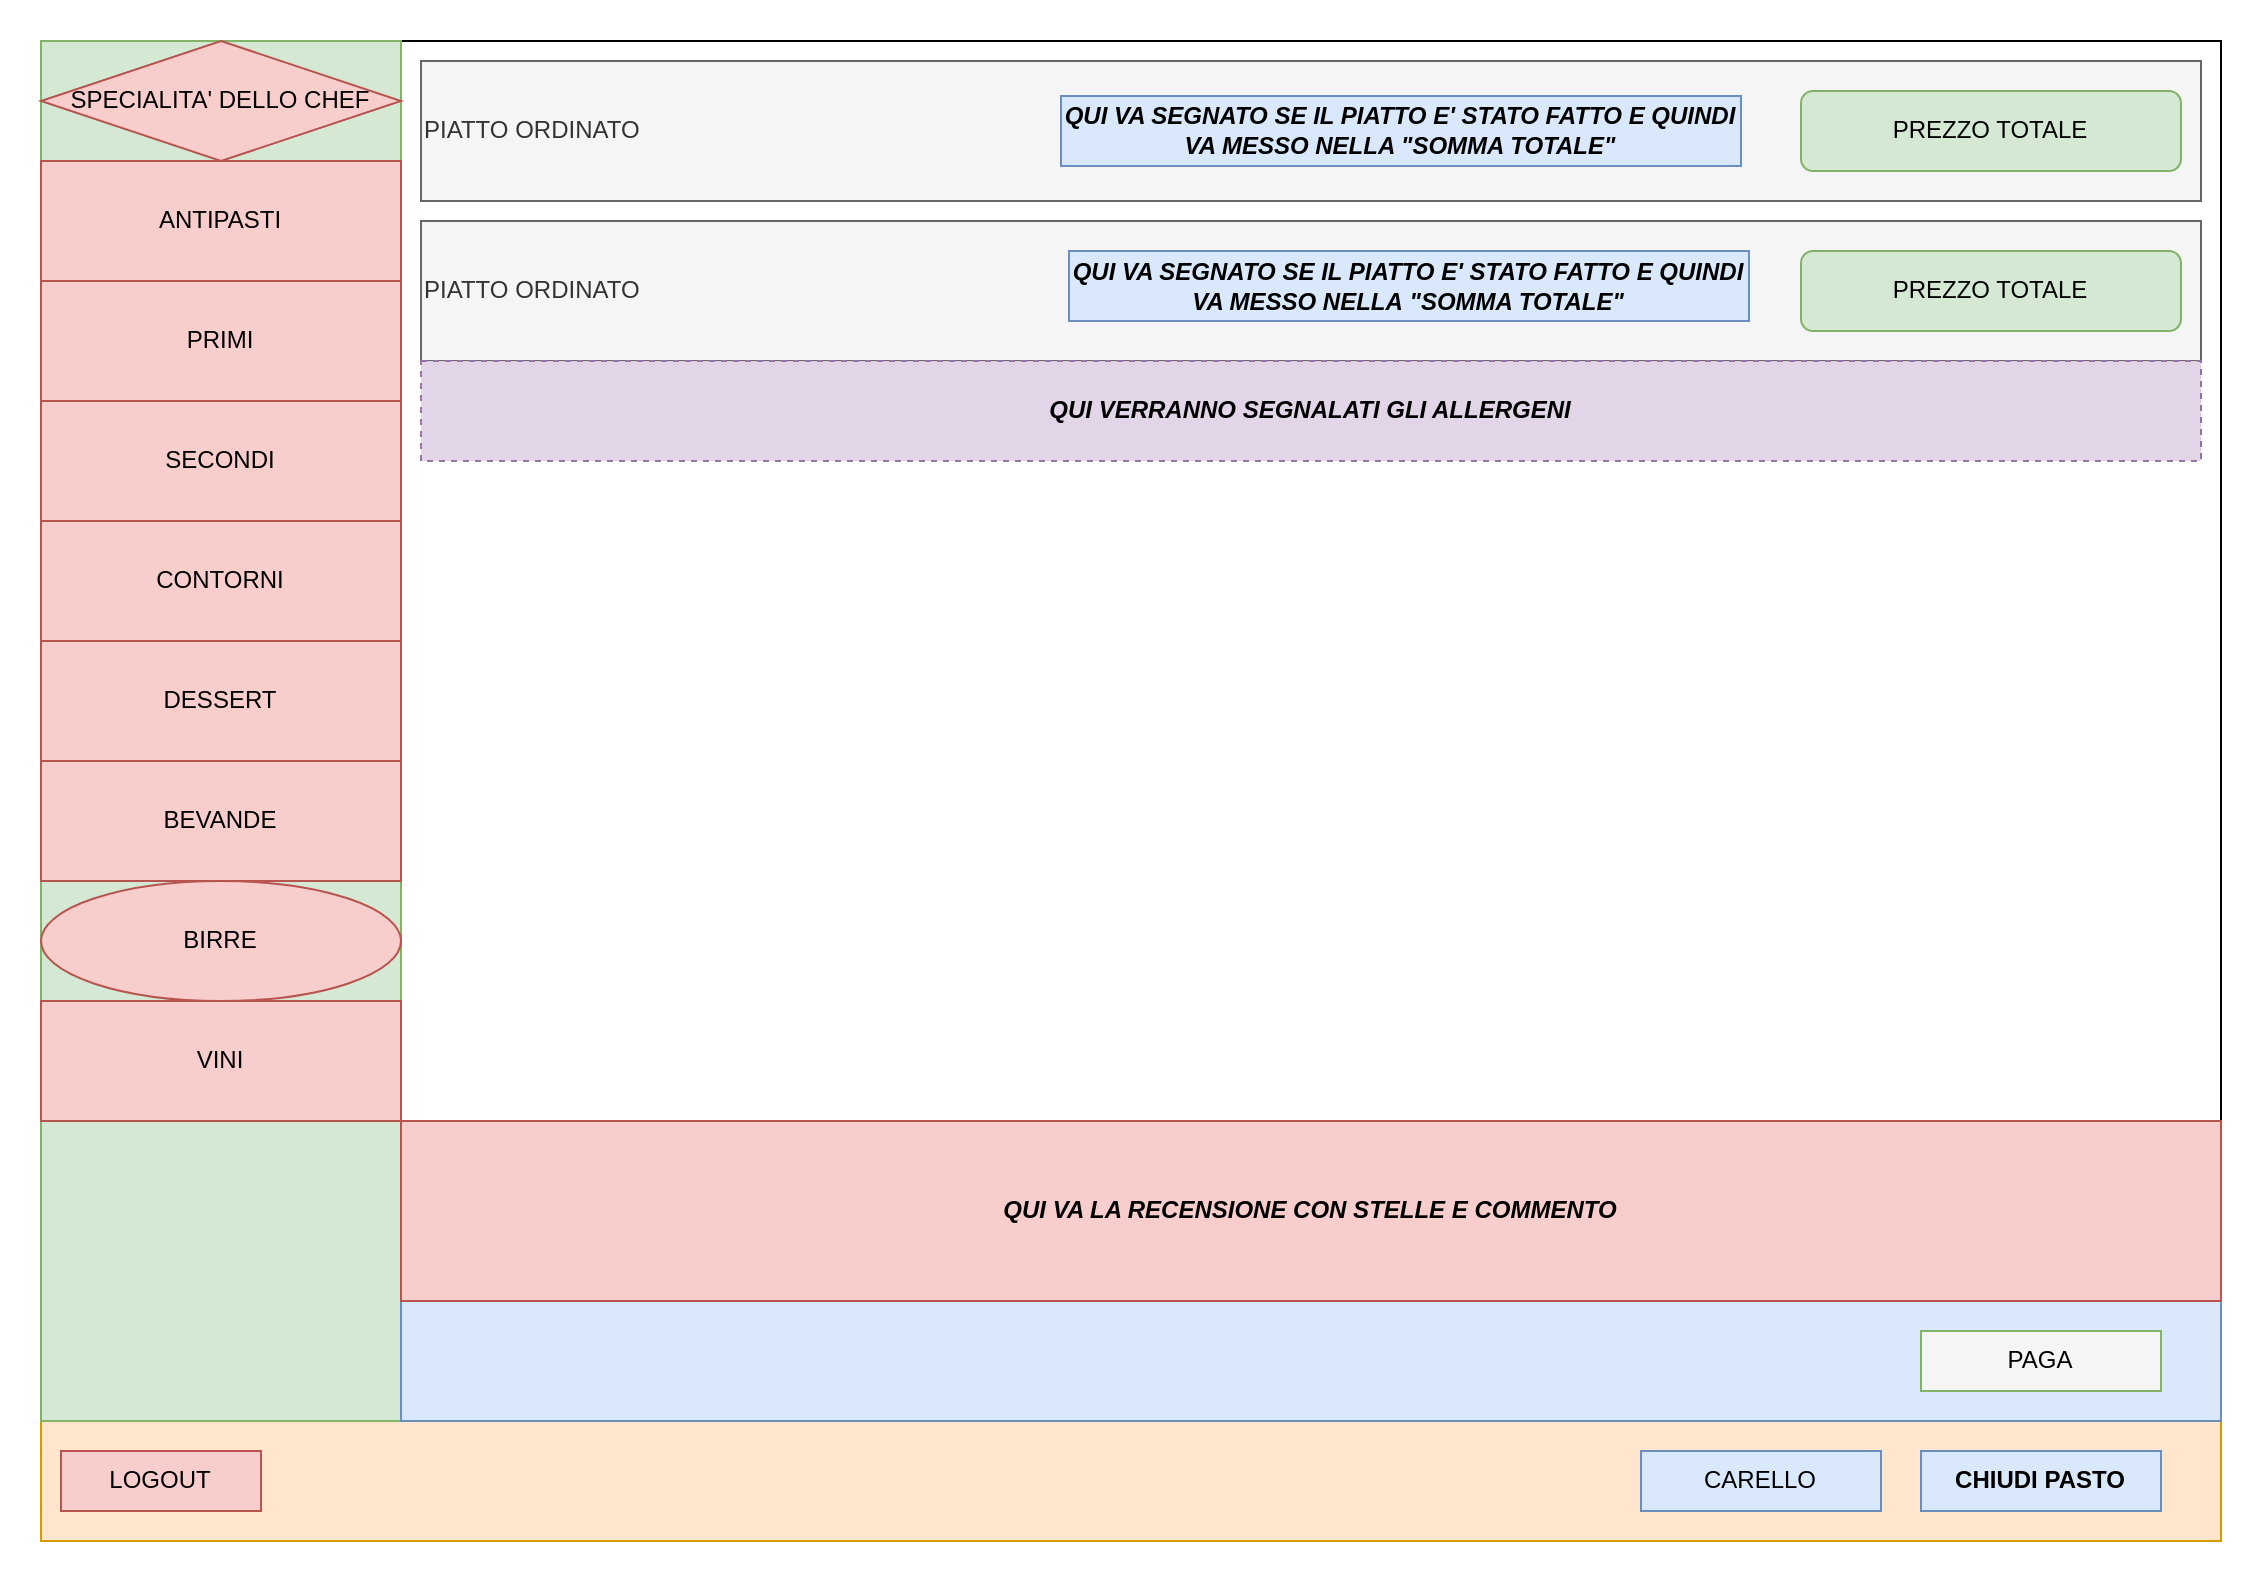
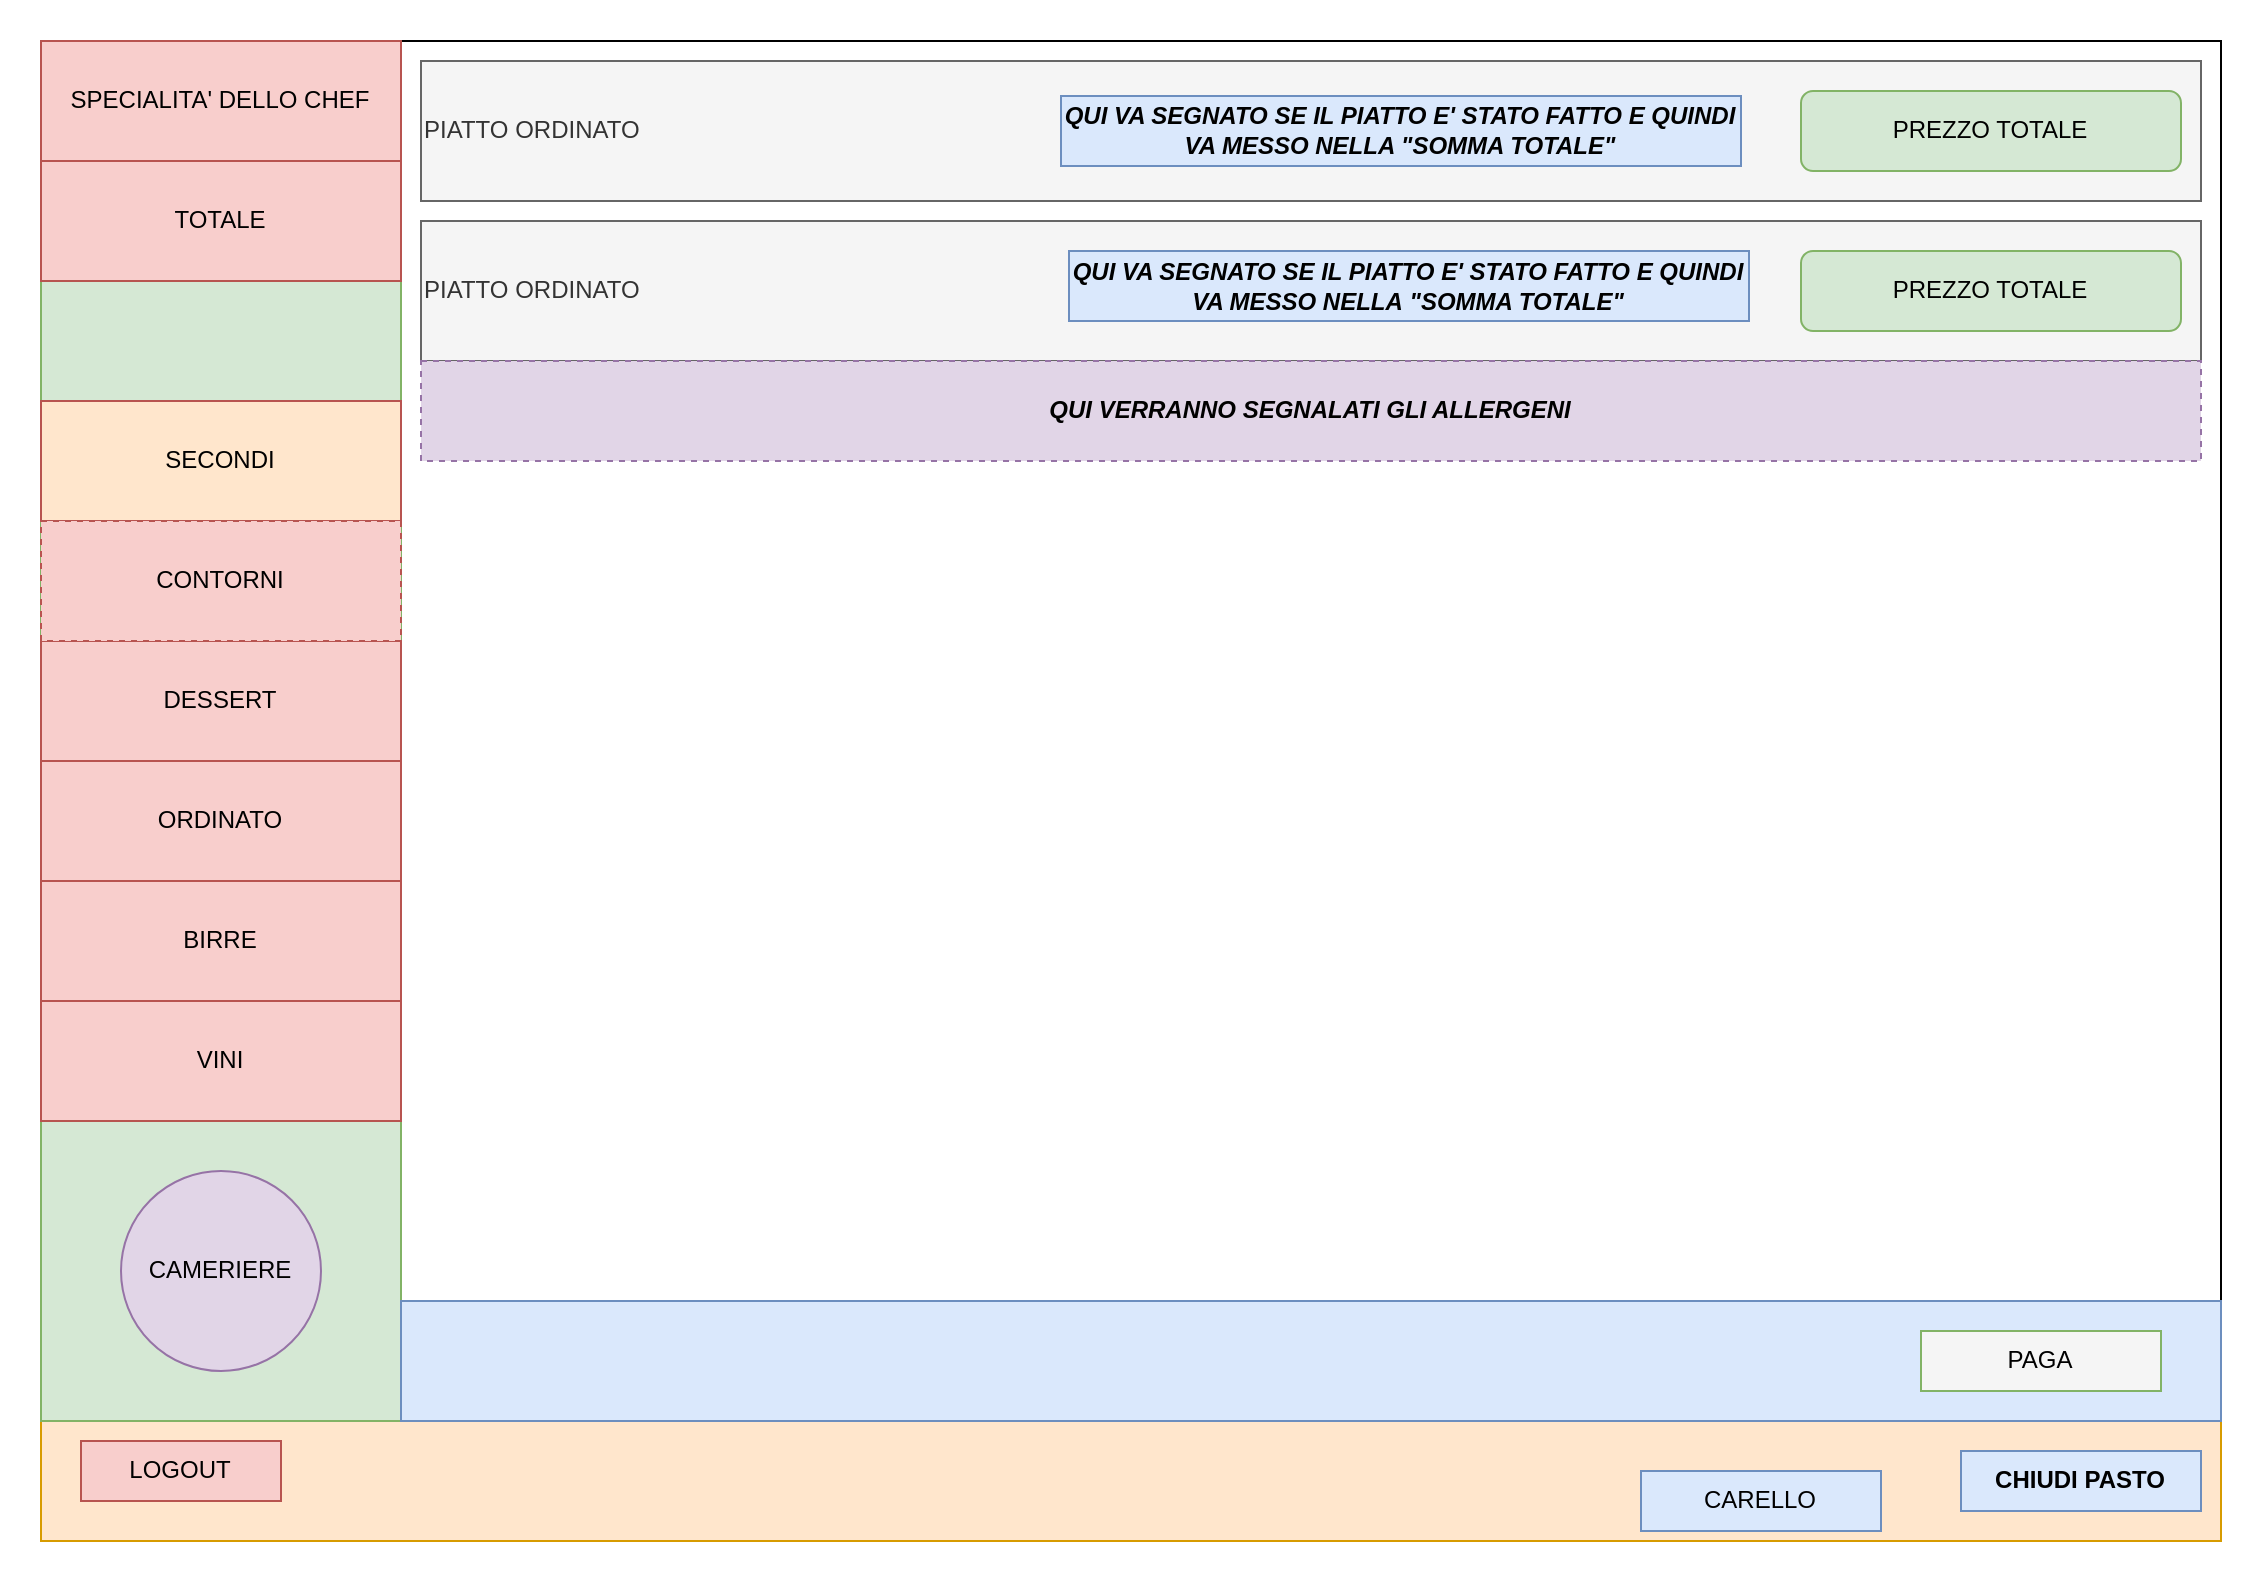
node "SPECIALITA' DELLO CHEF": shape diamond -> rectangle
node "ANTIPASTI": label "ANTIPASTI" -> "TOTALE"
node "PRIMI": removed
node "SECONDI": fillcolor #f8cecc -> #ffe6cc
node "CONTORNI": style solid -> dashed
node "BEVANDE": label "BEVANDE" -> "ORDINATO"
node "BIRRE": shape ellipse -> rectangle
node "QUI VA LA RECENSIONE CON STELLE E COMMENTO": removed
node "CAMERIERE": added
node "LOGOUT": moved (161, 1481) -> (181, 1471)
node "CARELLO": moved (1761, 1481) -> (1761, 1501)
node "CHIUDI PASTO": moved (2041, 1481) -> (2081, 1481)
